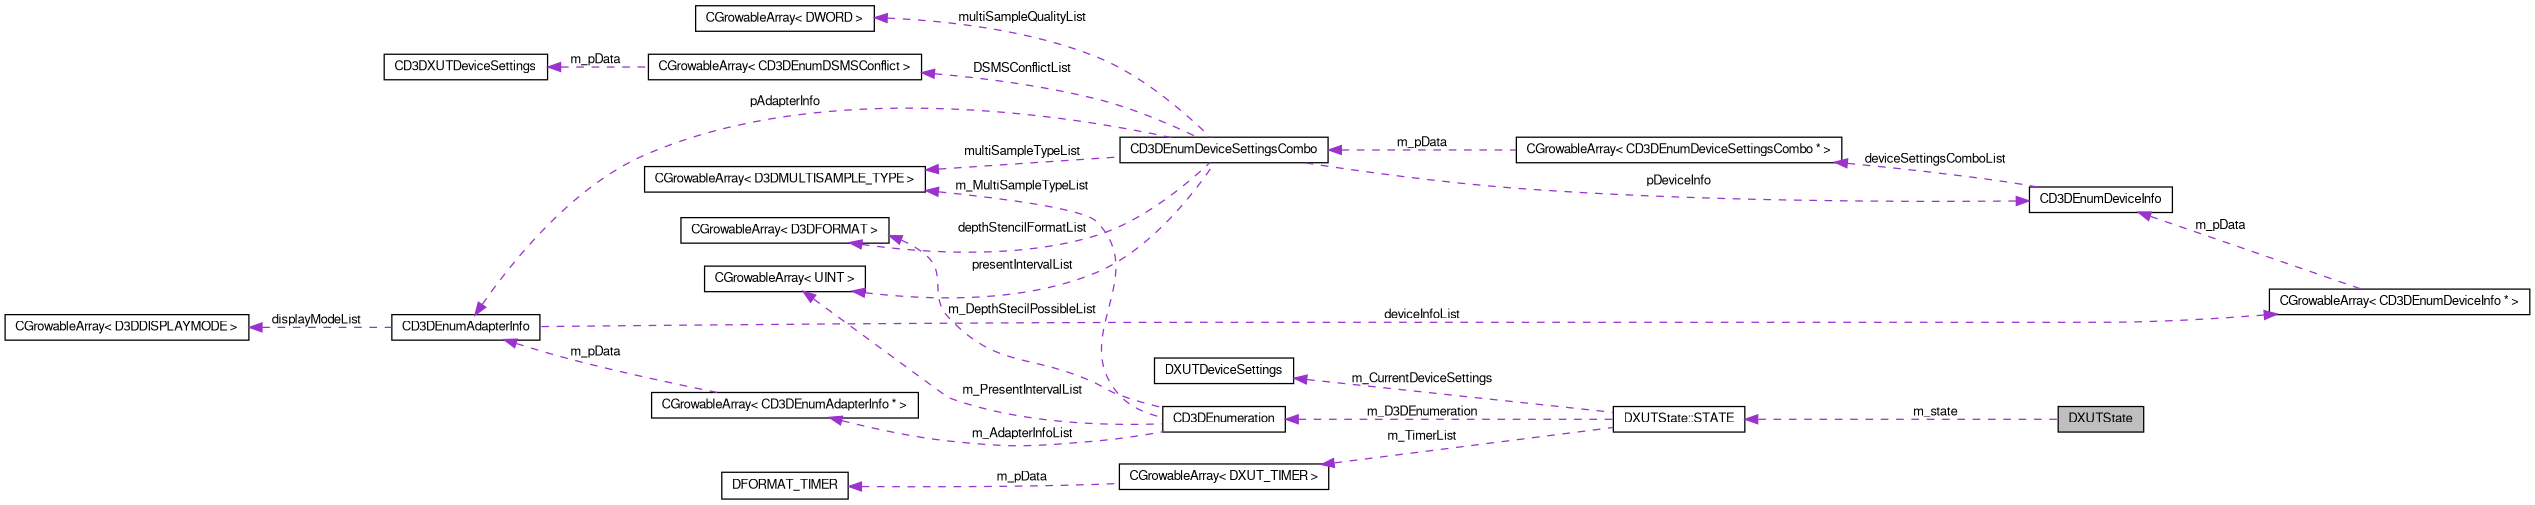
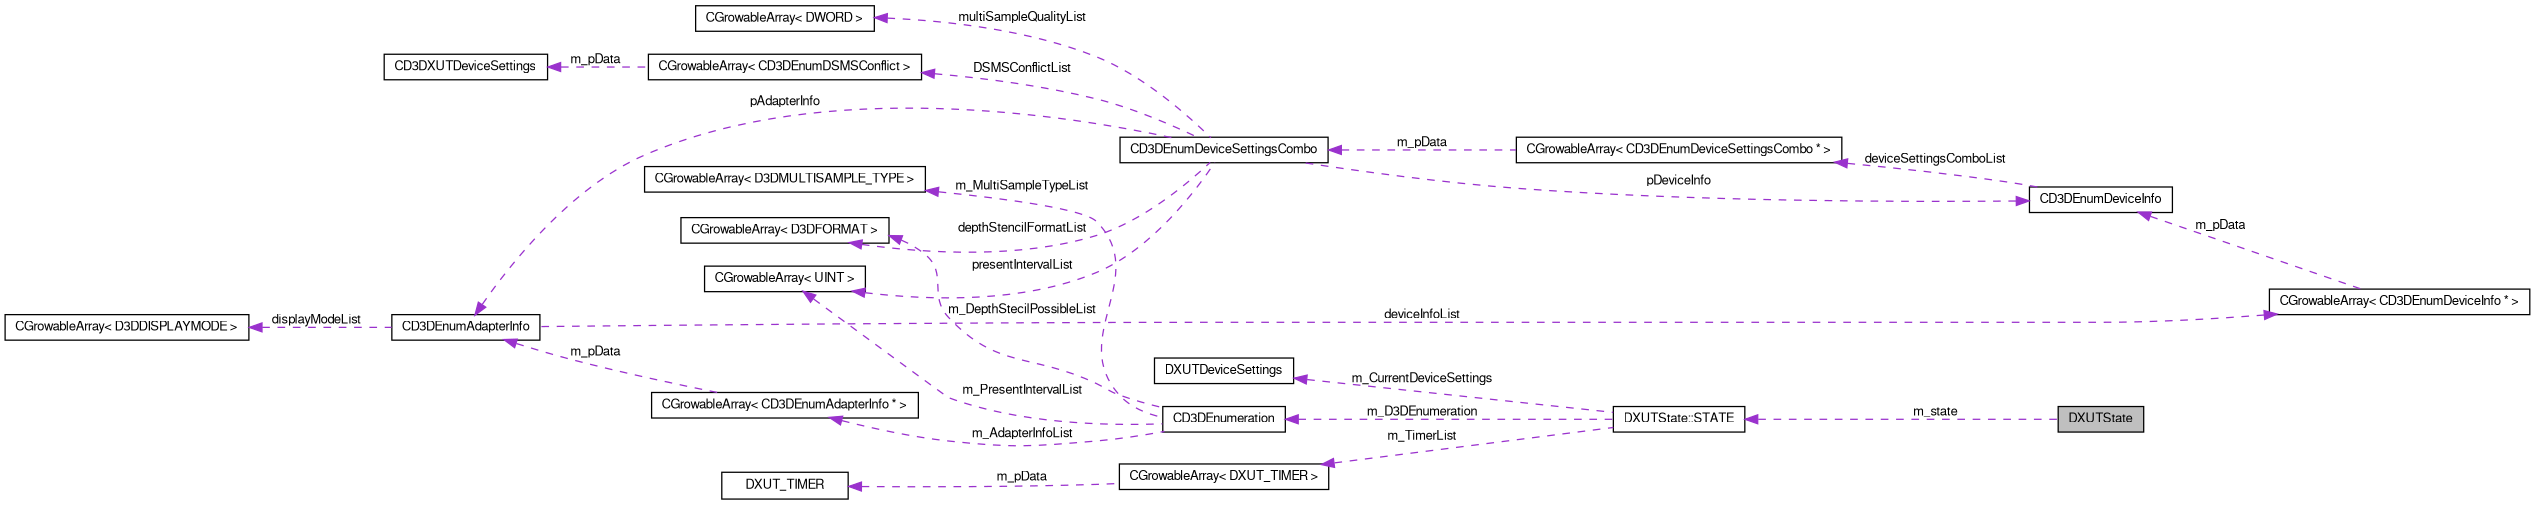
edge "CD3DEnumDeviceSettingsCombo" -> "CGrowableArray< D3DMULTISAMPLE_TYPE >": removed, label "multiSampleTypeList"
node "DFORMAT_TIMER": label "DFORMAT_TIMER" -> "DXUT_TIMER"
